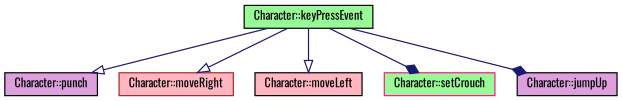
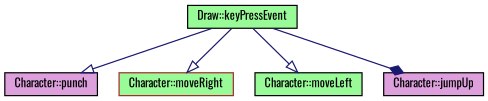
node "Character::keyPressEvent": label "Character::keyPressEvent" -> "Draw::keyPressEvent"
node "Character::moveRight": fillcolor lightpink -> palegreen
node "Character::moveLeft": fillcolor lightpink -> palegreen
node "Character::setCrouch": removed
